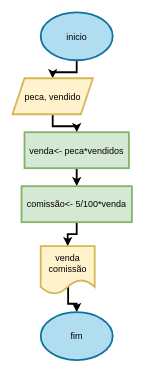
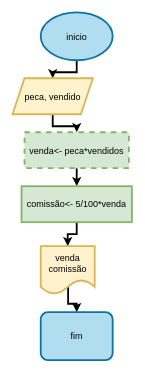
node "venda<- peca*vendidos": style solid -> dashed
node "fim": shape ellipse -> rounded rectangle
